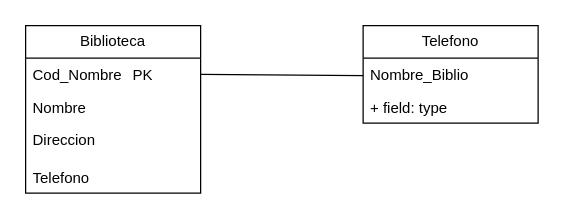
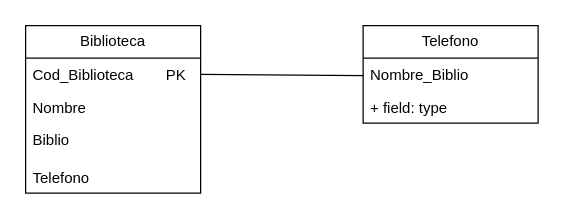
node "Cod_Nombre PK": label "Cod_Nombre PK" -> "Cod_Biblioteca PK"
node "Direccion": label "Direccion" -> "Biblio"
